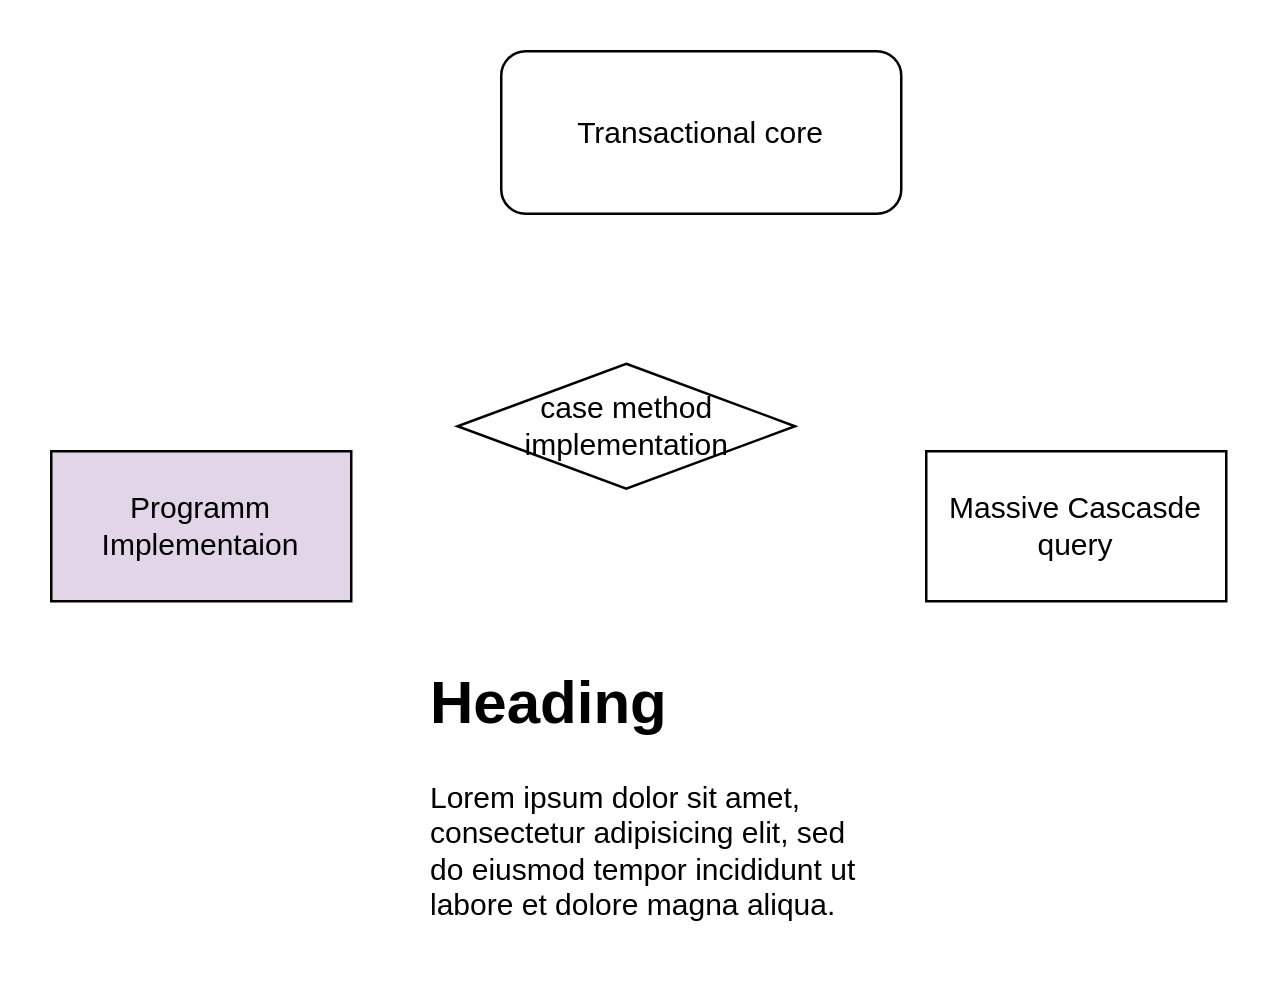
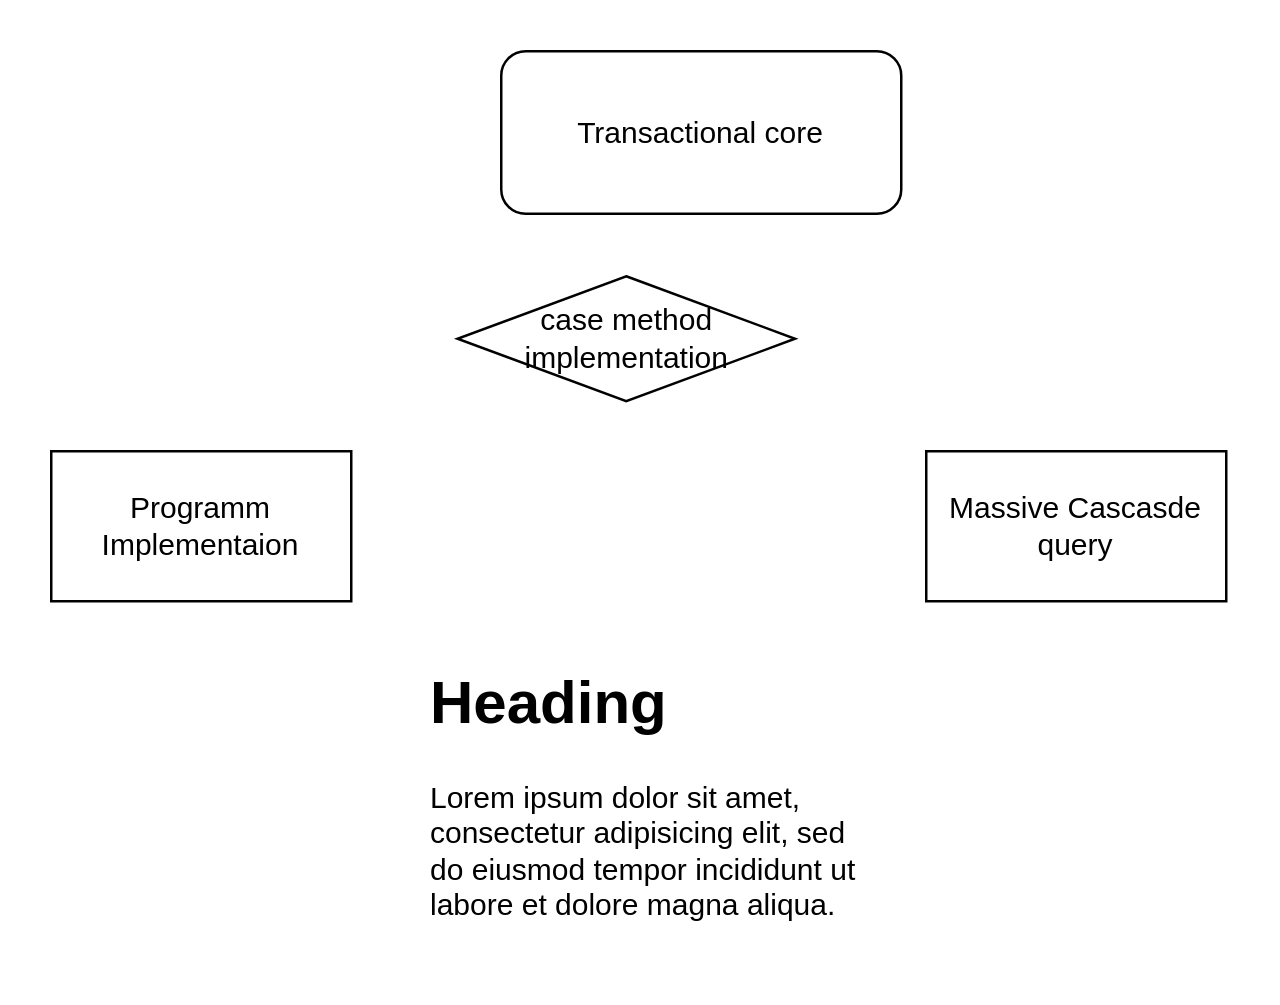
node "case method implementation": moved (626, 426) -> (626, 339)
node "Programm Implementaion": fillcolor #e1d5e7 -> #ffffff
